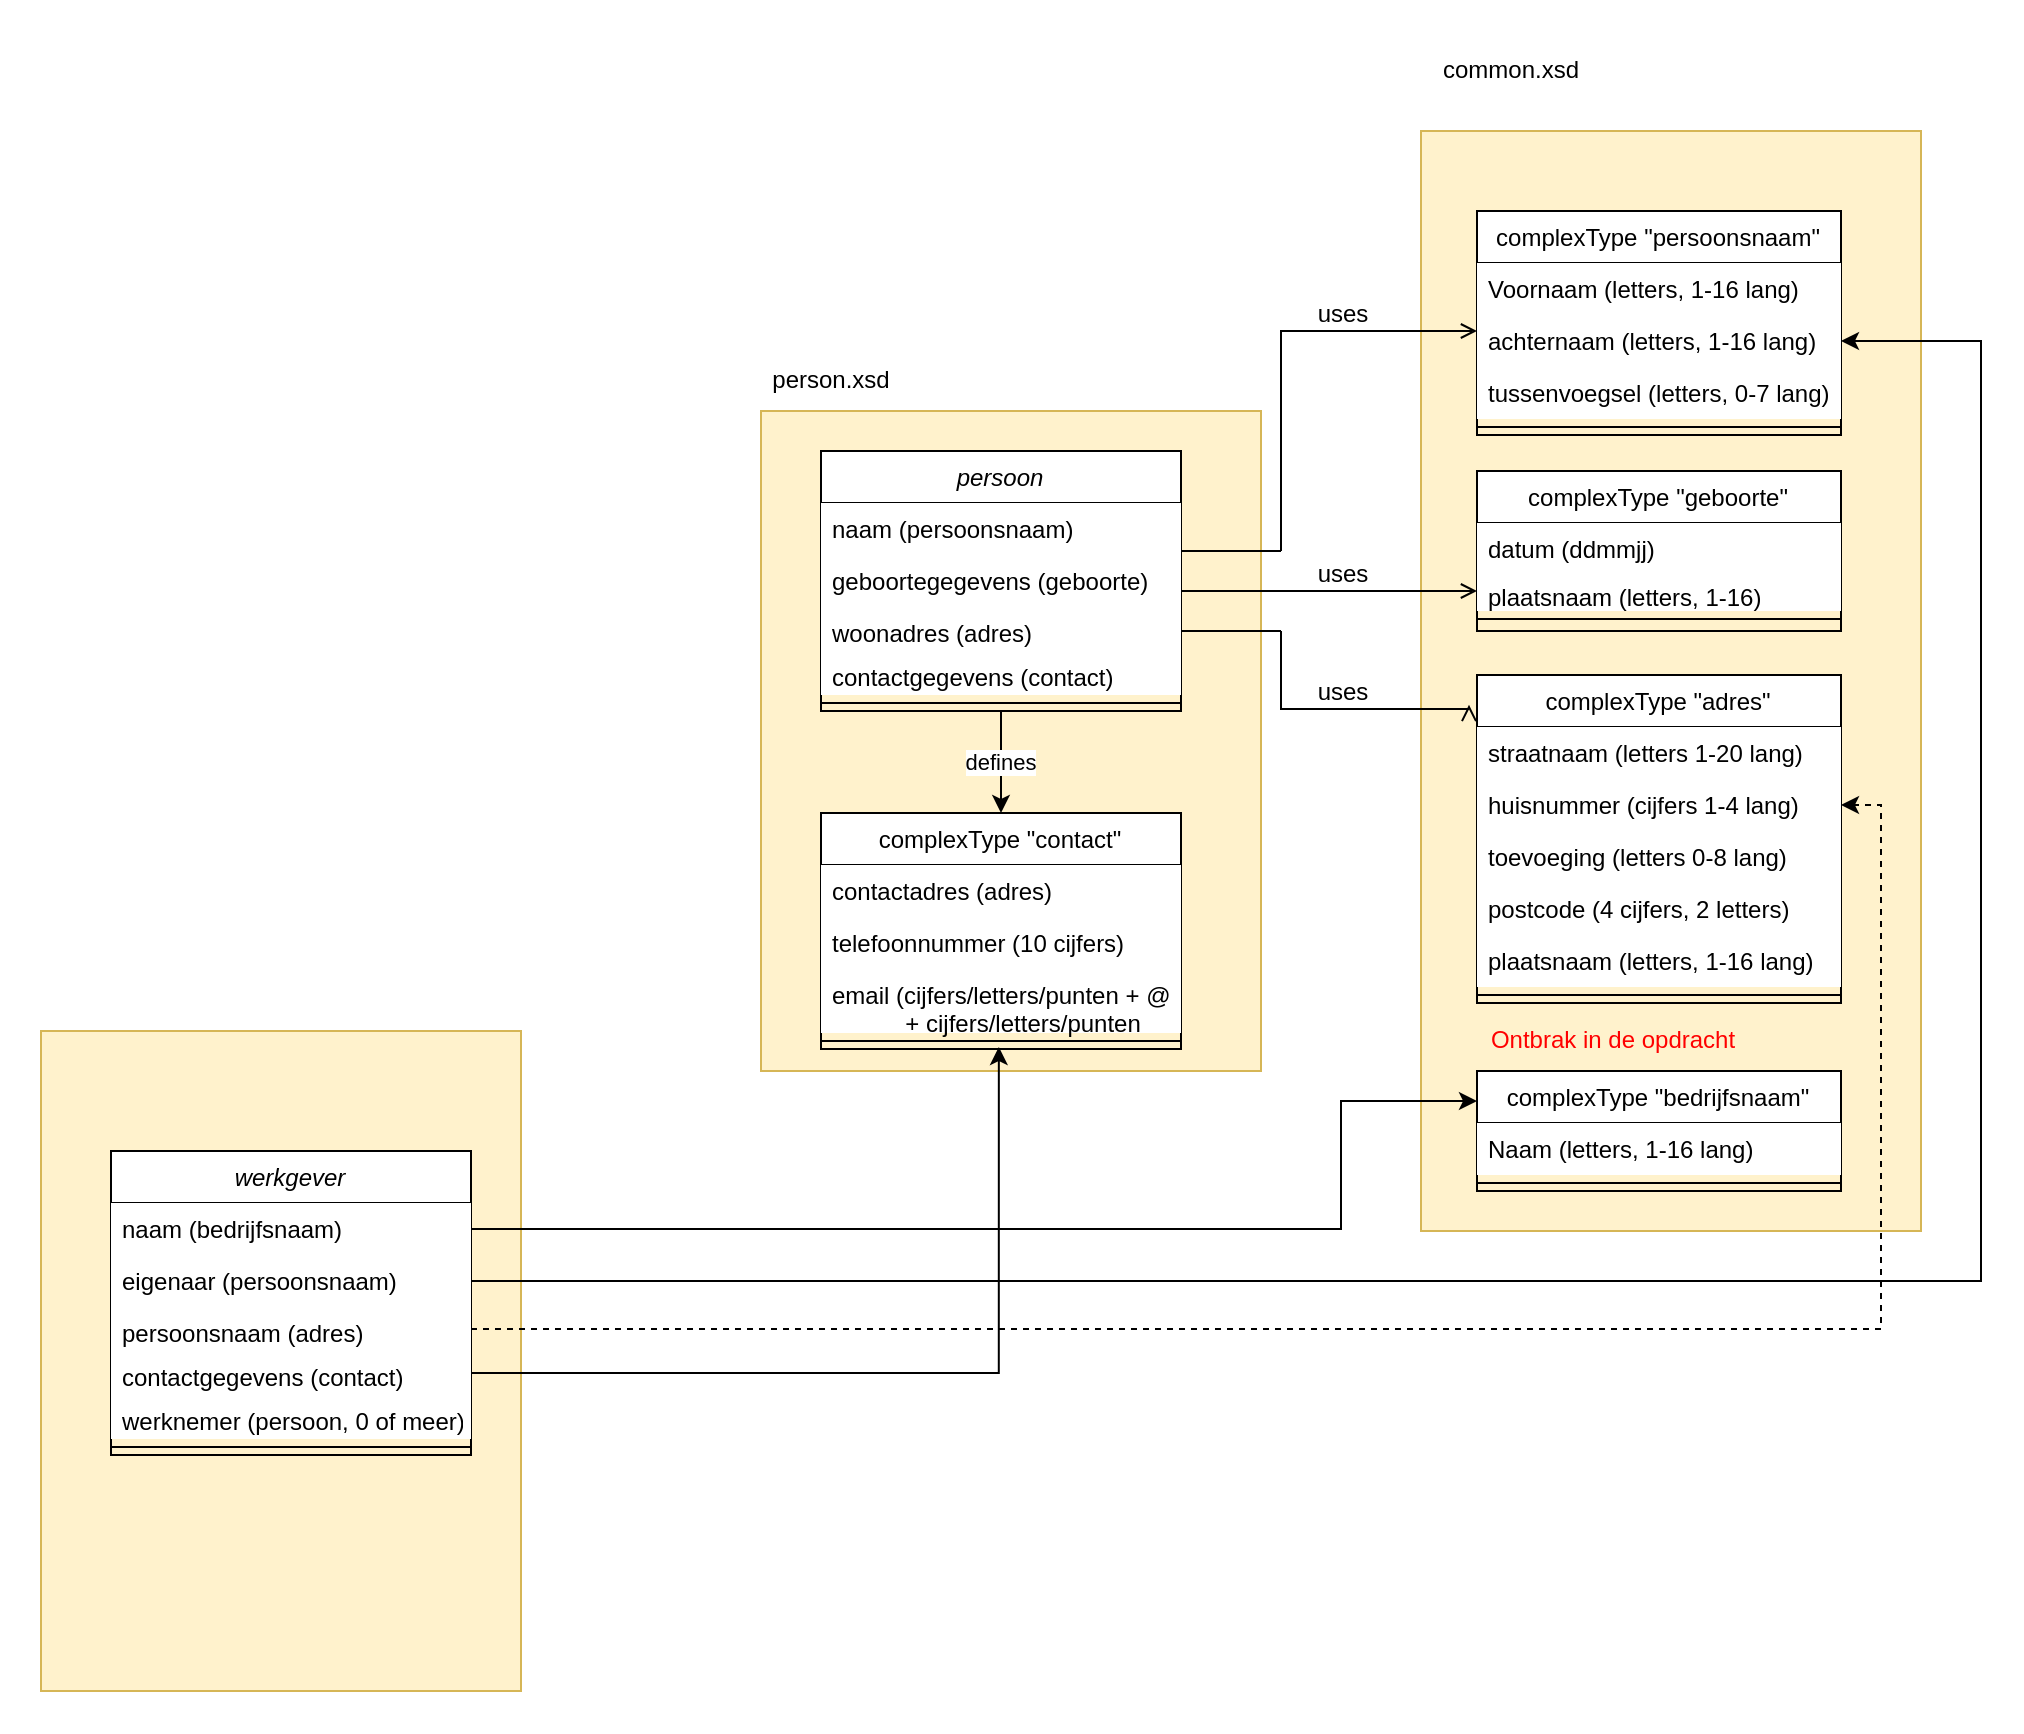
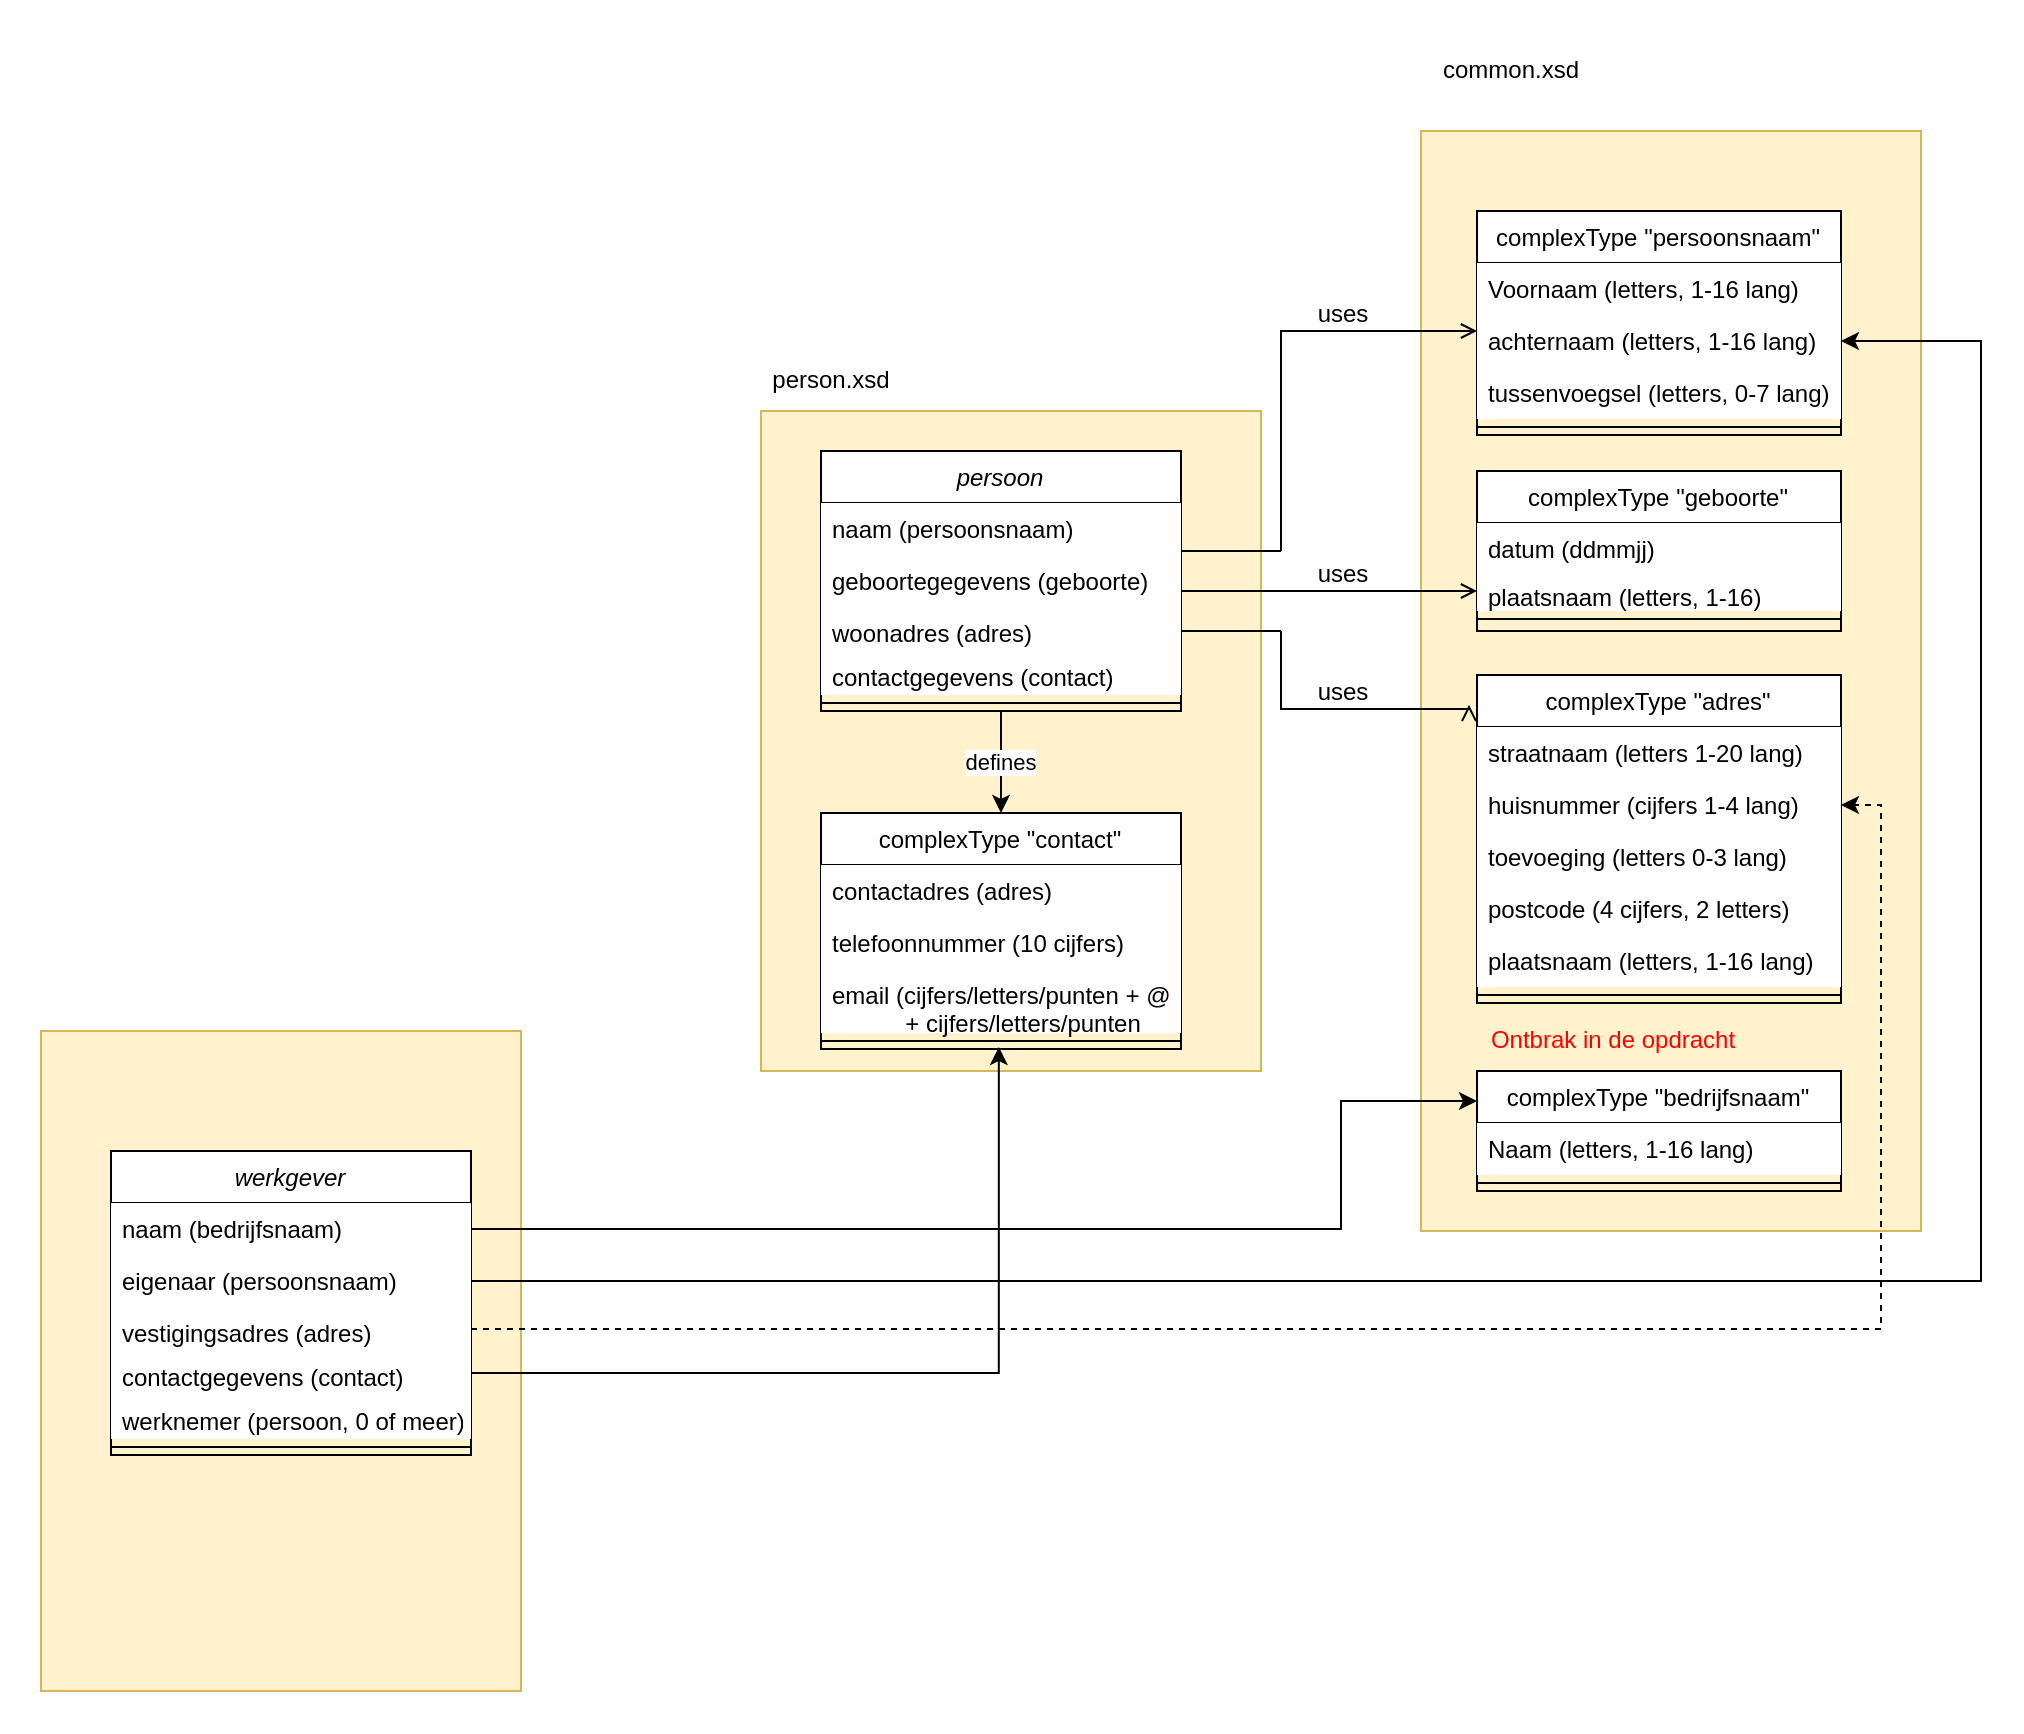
node "toevoeging (letters 0-8 lang)": label "toevoeging (letters 0-8 lang)" -> "toevoeging (letters 0-3 lang)"
node "persoonsnaam (adres)": label "persoonsnaam (adres)" -> "vestigingsadres (adres)"
